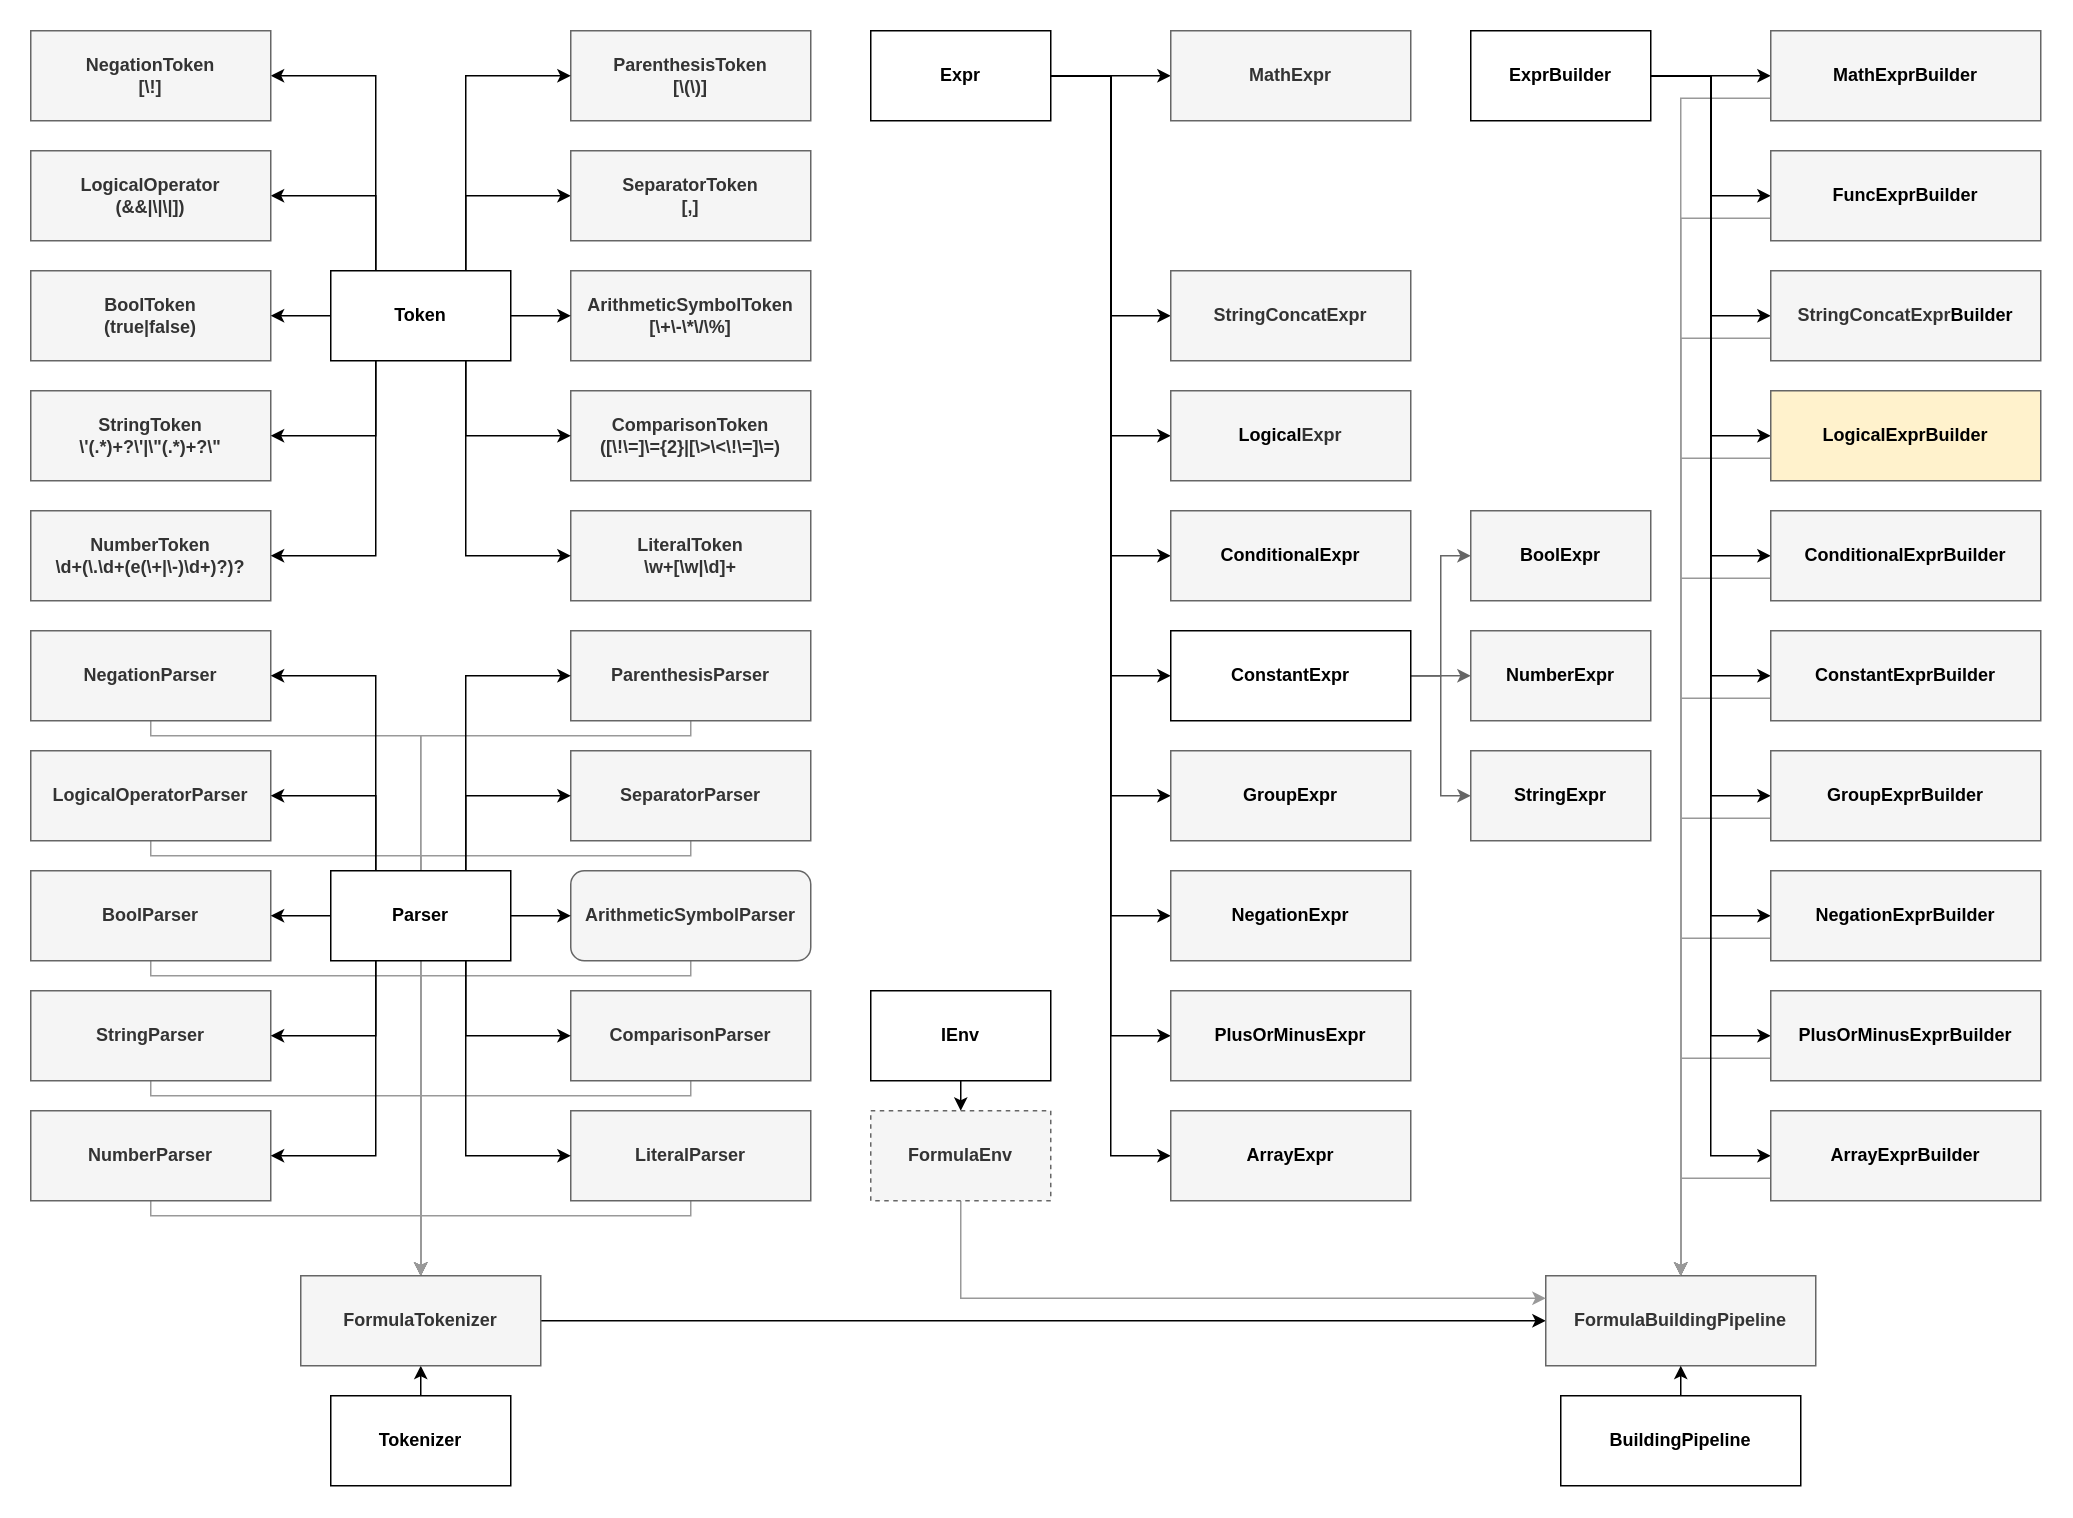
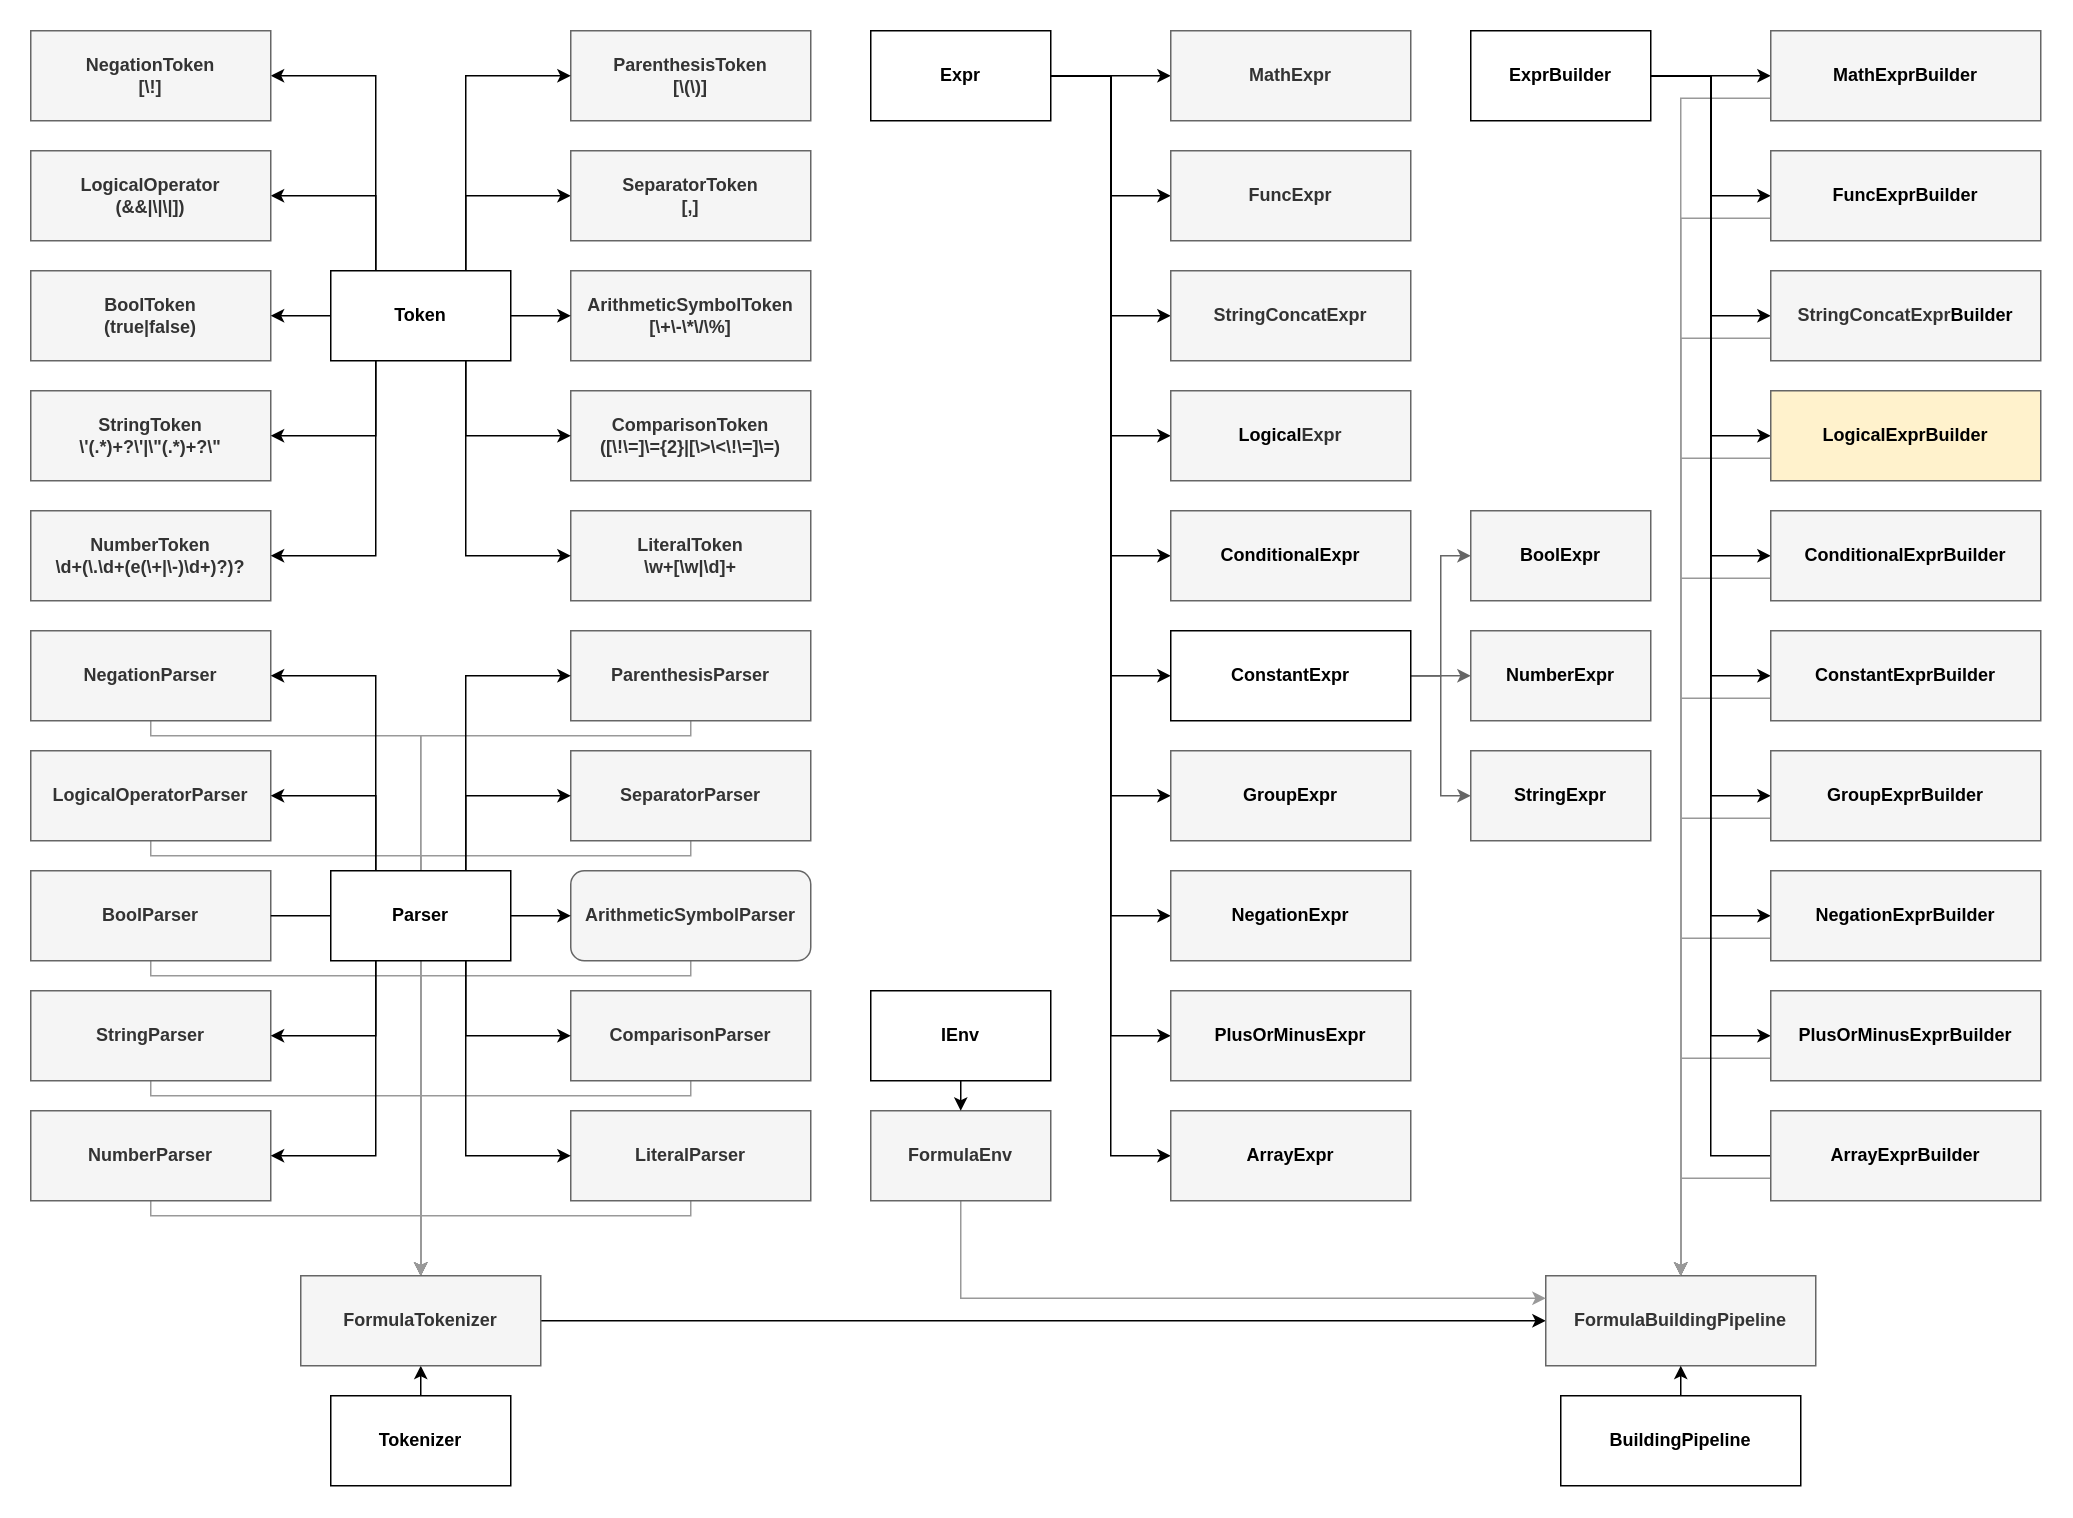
edge "Expr" -> "FuncExpr": added
node "FuncExpr": added
edge "Parser" -> "BoolParser": arrowhead classic -> none
node "FormulaEnv": style dashed -> solid
edge "ExprBuilder" -> "ArrayExprBuilder": arrowhead classic -> none
